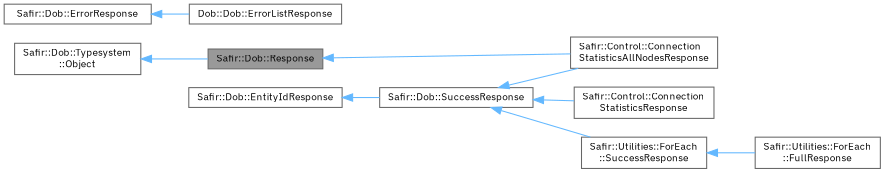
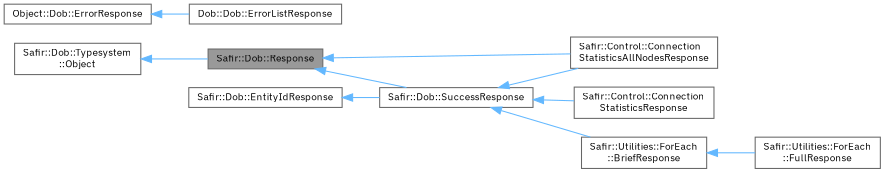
node "Safir::Dob::ErrorResponse": label "Safir::Dob::ErrorResponse" -> "Object::Dob::ErrorResponse"
edge "Safir::Dob::SuccessResponse" -> "Safir::Dob::Response": added
node "Safir::Utilities::ForEach ::SuccessResponse": label "Safir::Utilities::ForEach ::SuccessResponse" -> "Safir::Utilities::ForEach ::BriefResponse"
